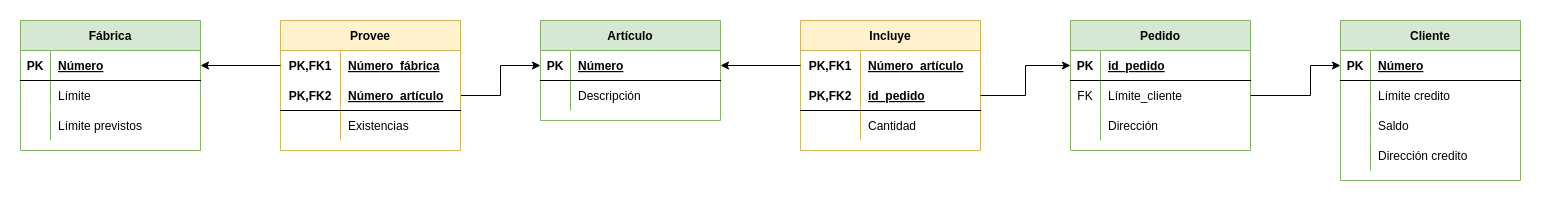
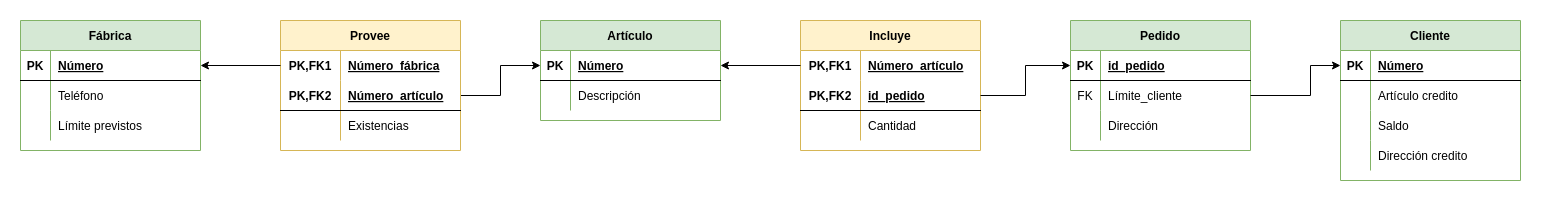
node "Límite": label "Límite" -> "Teléfono"
node "Límite credito": label "Límite credito" -> "Artículo credito"
